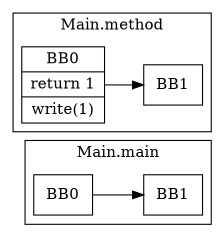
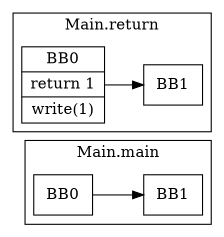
cluster "Main.method": label "Main.method" -> "Main.return"
